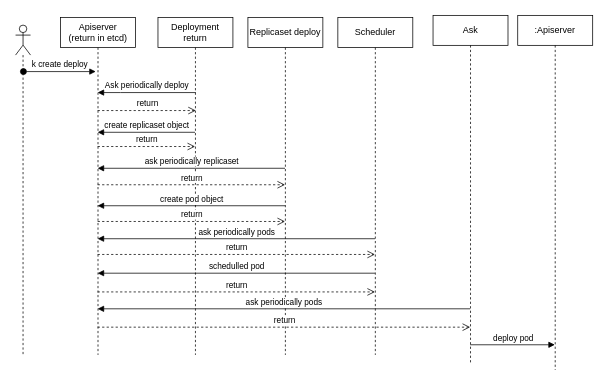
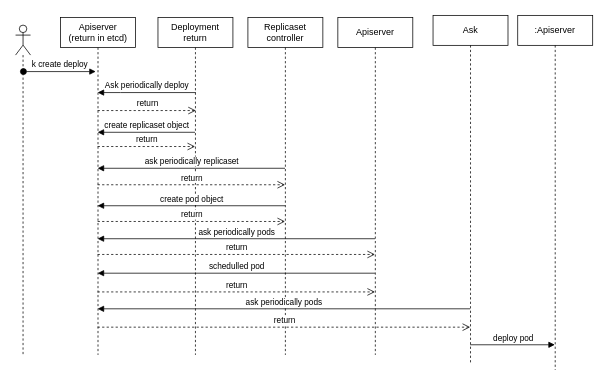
node "Replicaset deploy": label "Replicaset deploy" -> "Replicaset controller"
node "Scheduler": label "Scheduler" -> "Apiserver"
